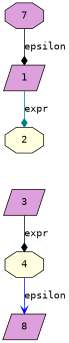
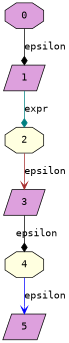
node "7": label "7" -> "0"
edge "2" -> "3": added, label "epsilon"
edge "3" -> "4": label "expr" -> "epsilon"
node "8": label "8" -> "5"
